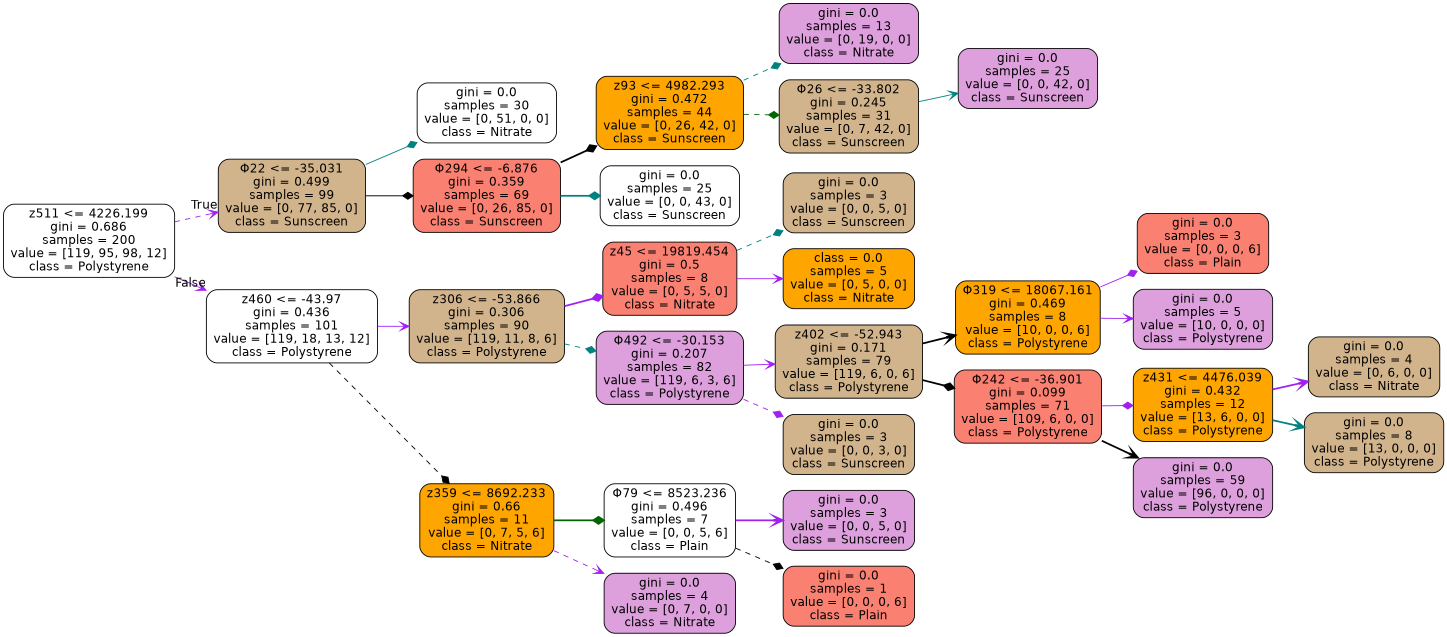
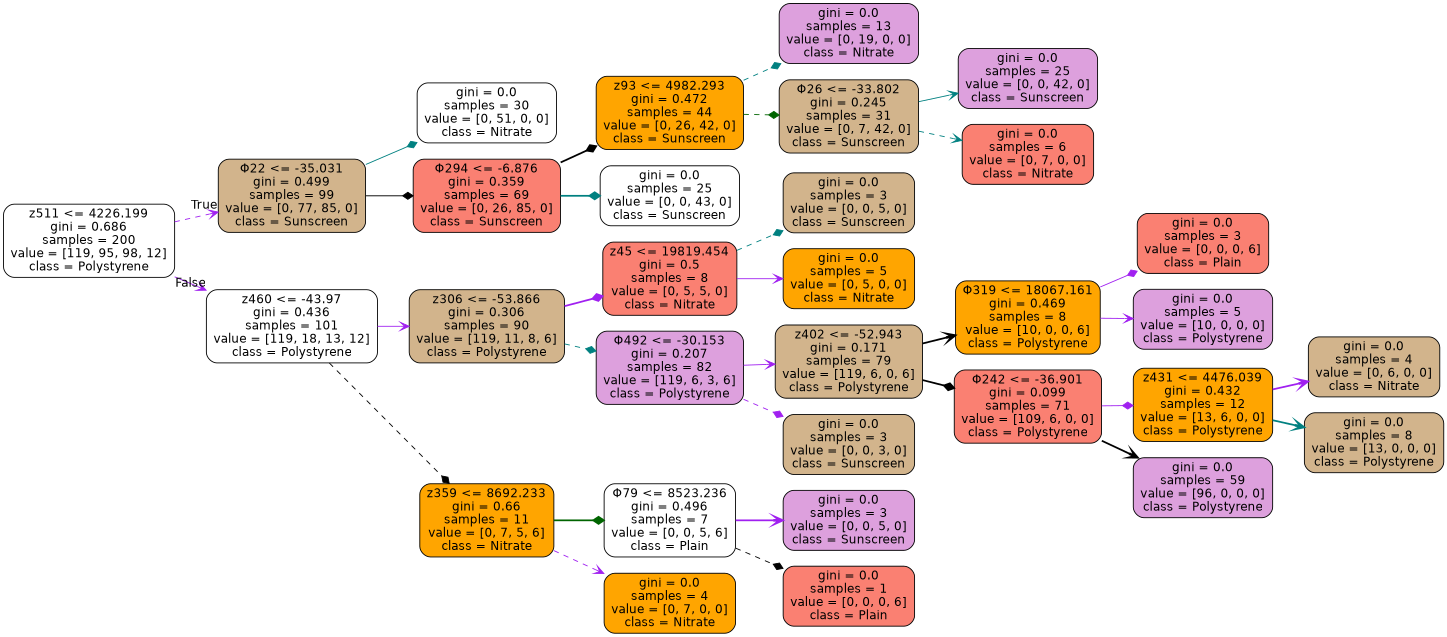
node "gini = 0.0 samples = 6 value = [0, 7, 0, 0] class = Nitrate": added
node "class = 0.0 samples = 5 value = [0, 5, 0, 0] class = Nitrate": label "class = 0.0 samples = 5 value = [0, 5, 0, 0] class = Nitrate" -> "gini = 0.0 samples = 5 value = [0, 5, 0, 0] class = Nitrate"
node "gini = 0.0 samples = 4 value = [0, 7, 0, 0] class = Nitrate": fillcolor plum -> orange
